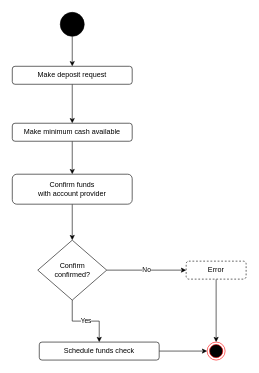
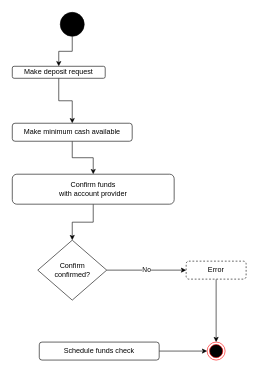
node "Make deposit request": size 120x18 -> 93x12
node "Confirm funds with account provider": size 120x30 -> 162x30
edge "Confirm confirmed?" -> "Schedule funds check": removed, label "Yes"
